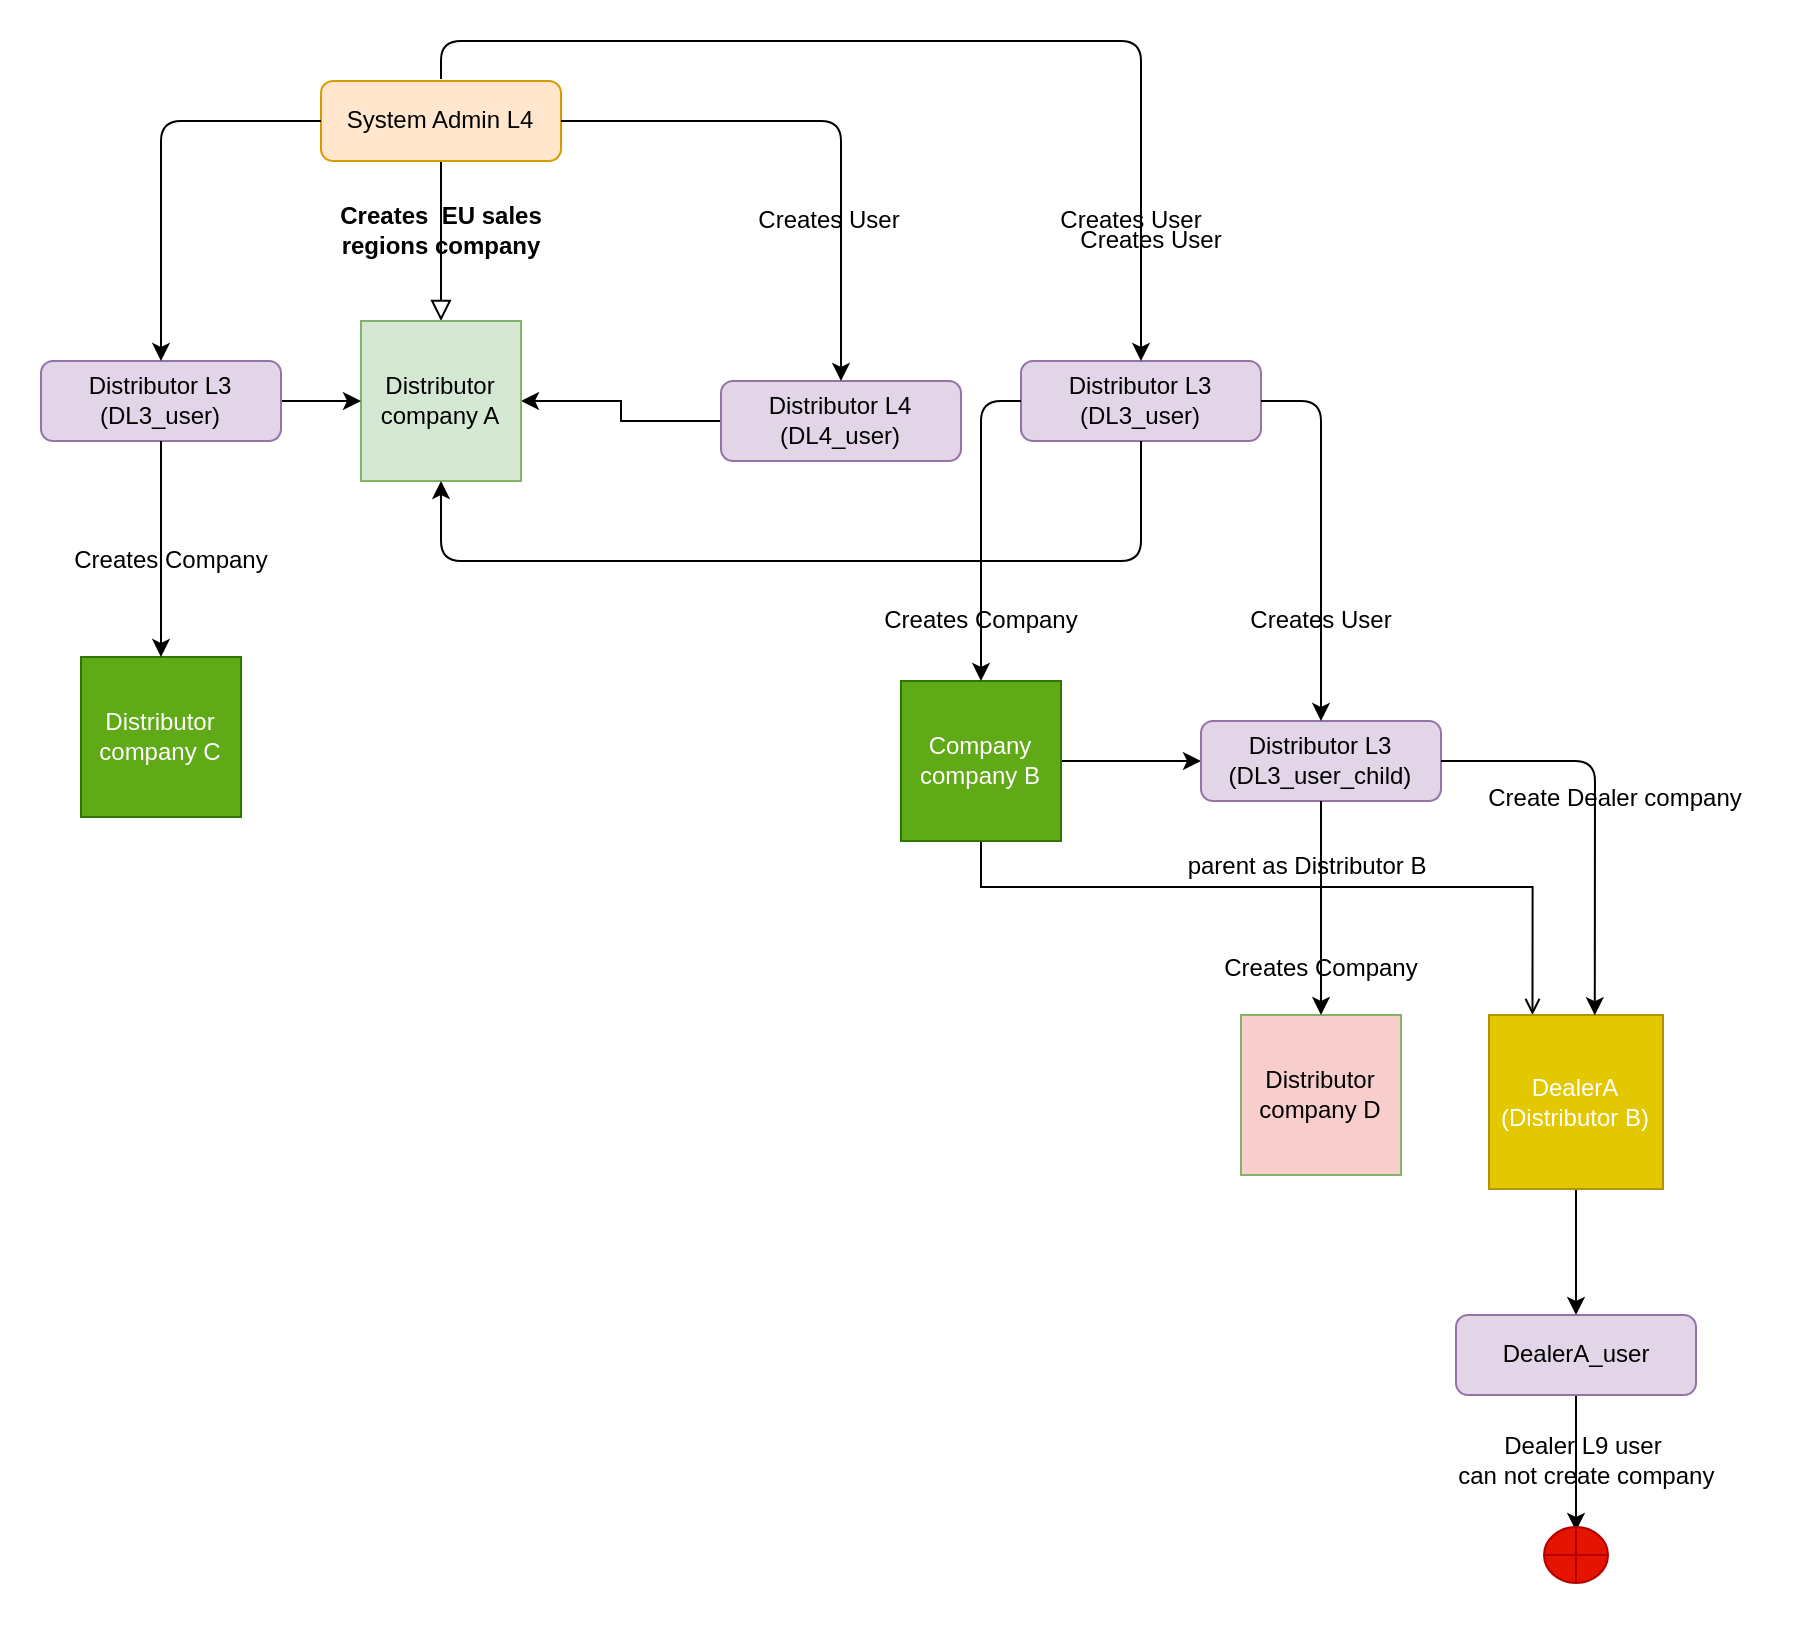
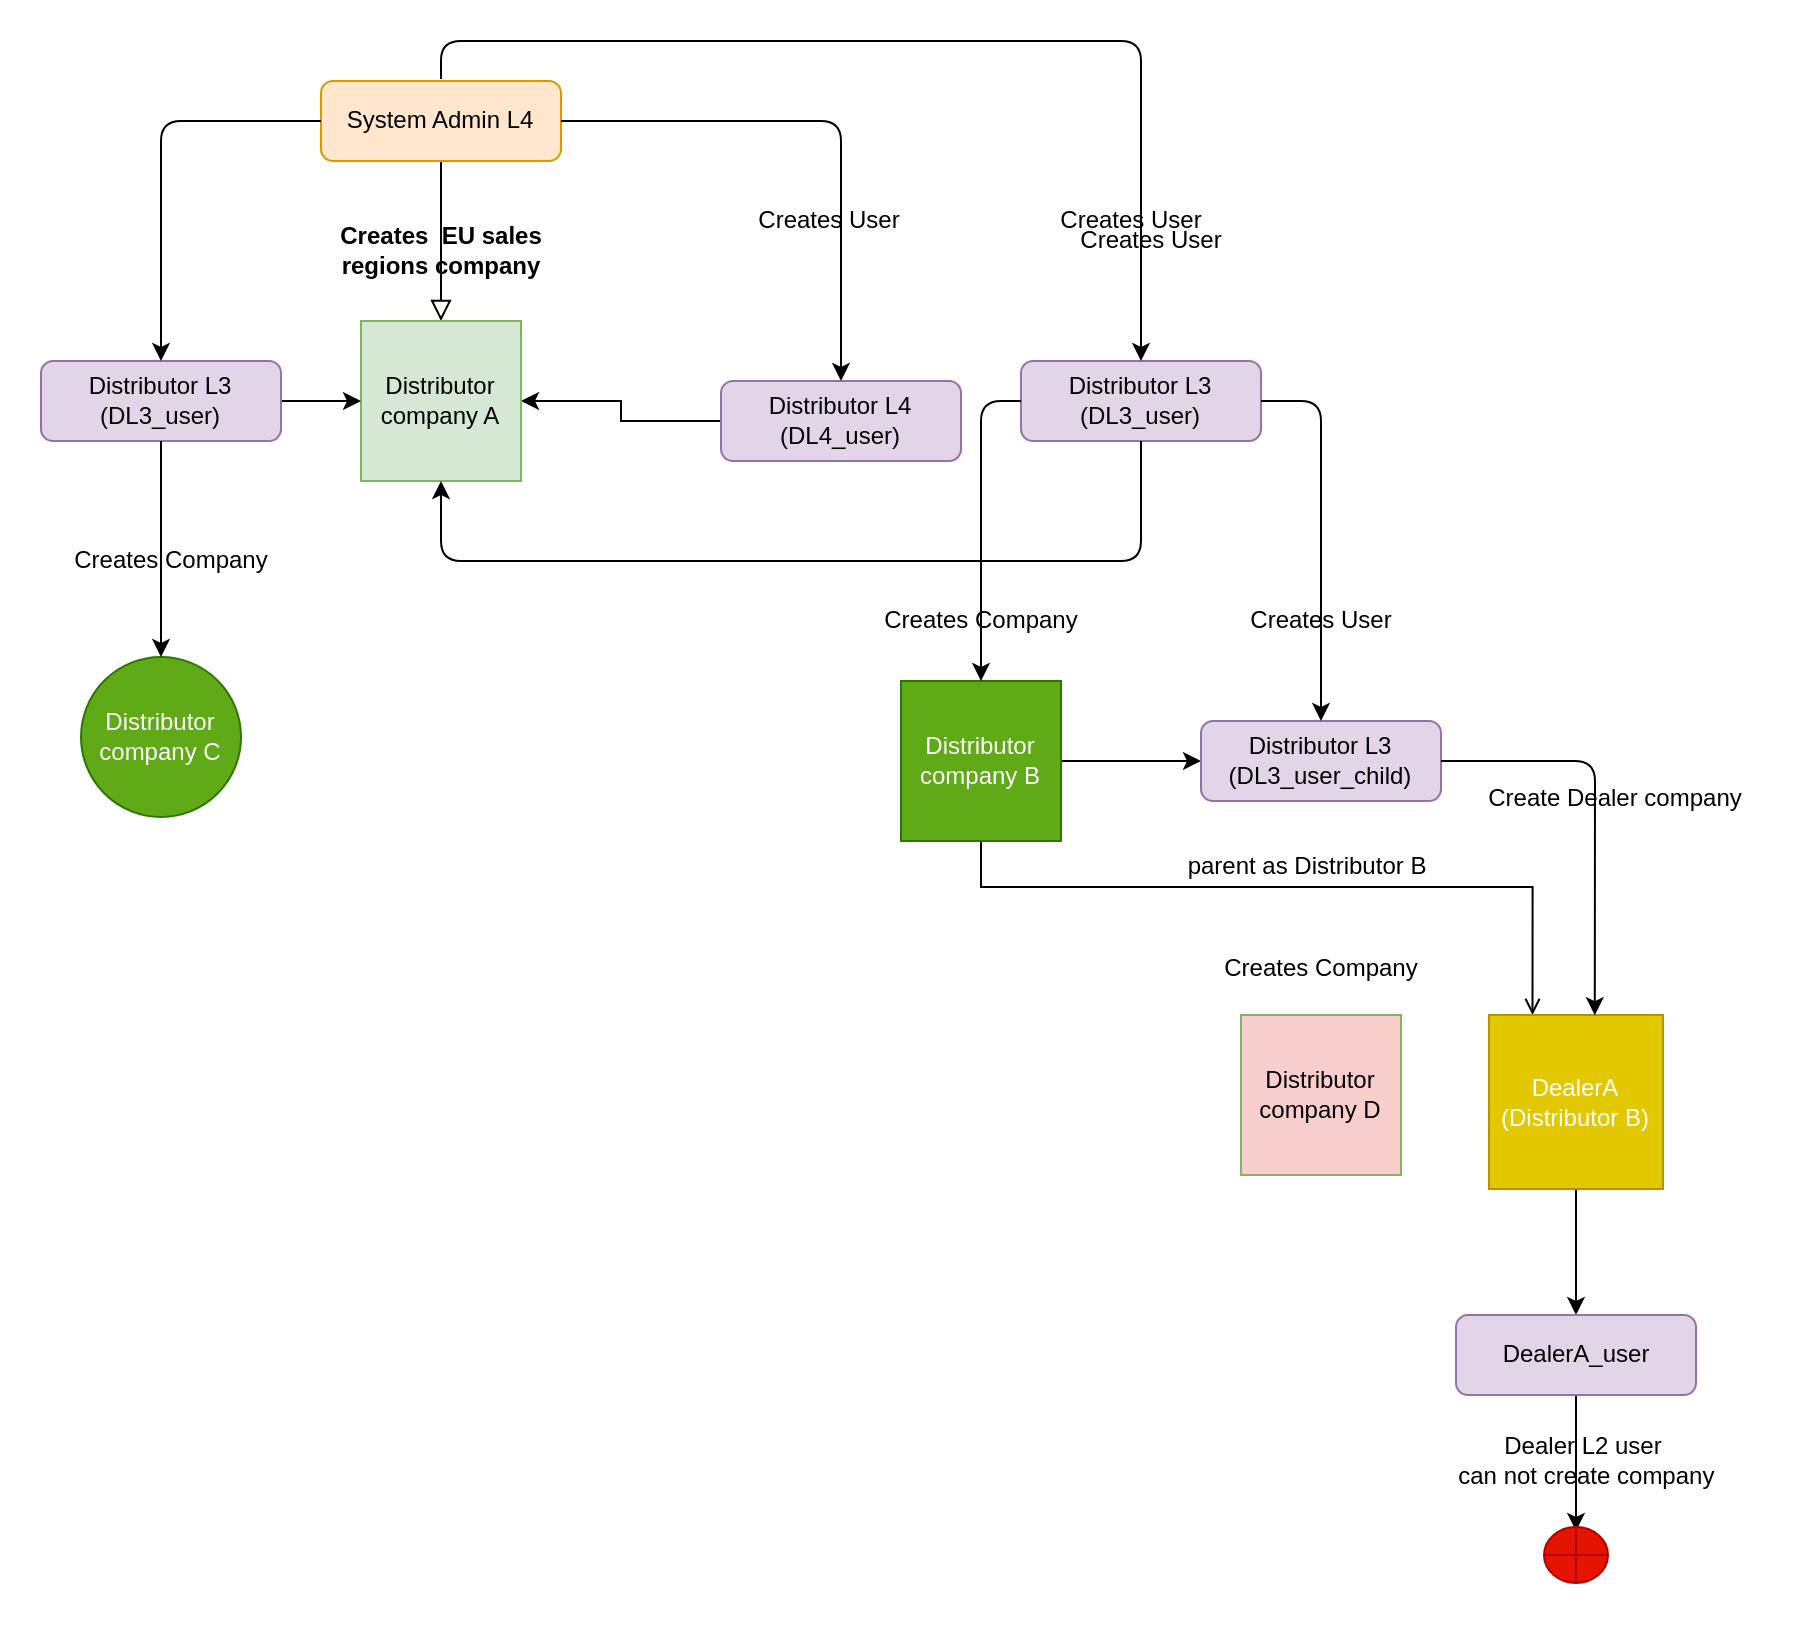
node "Creates EU sales regions company": moved (441, 231) -> (441, 251)
node "Distributor company C": shape rectangle -> ellipse
node "Company company B": label "Company company B" -> "Distributor company B"
edge "Distributor L3 (DL3_user_child)" -> "Distributor company D": removed
node "Dealer L9 user can not create company": label "Dealer L9 user can not create company" -> "Dealer L2 user can not create company"
